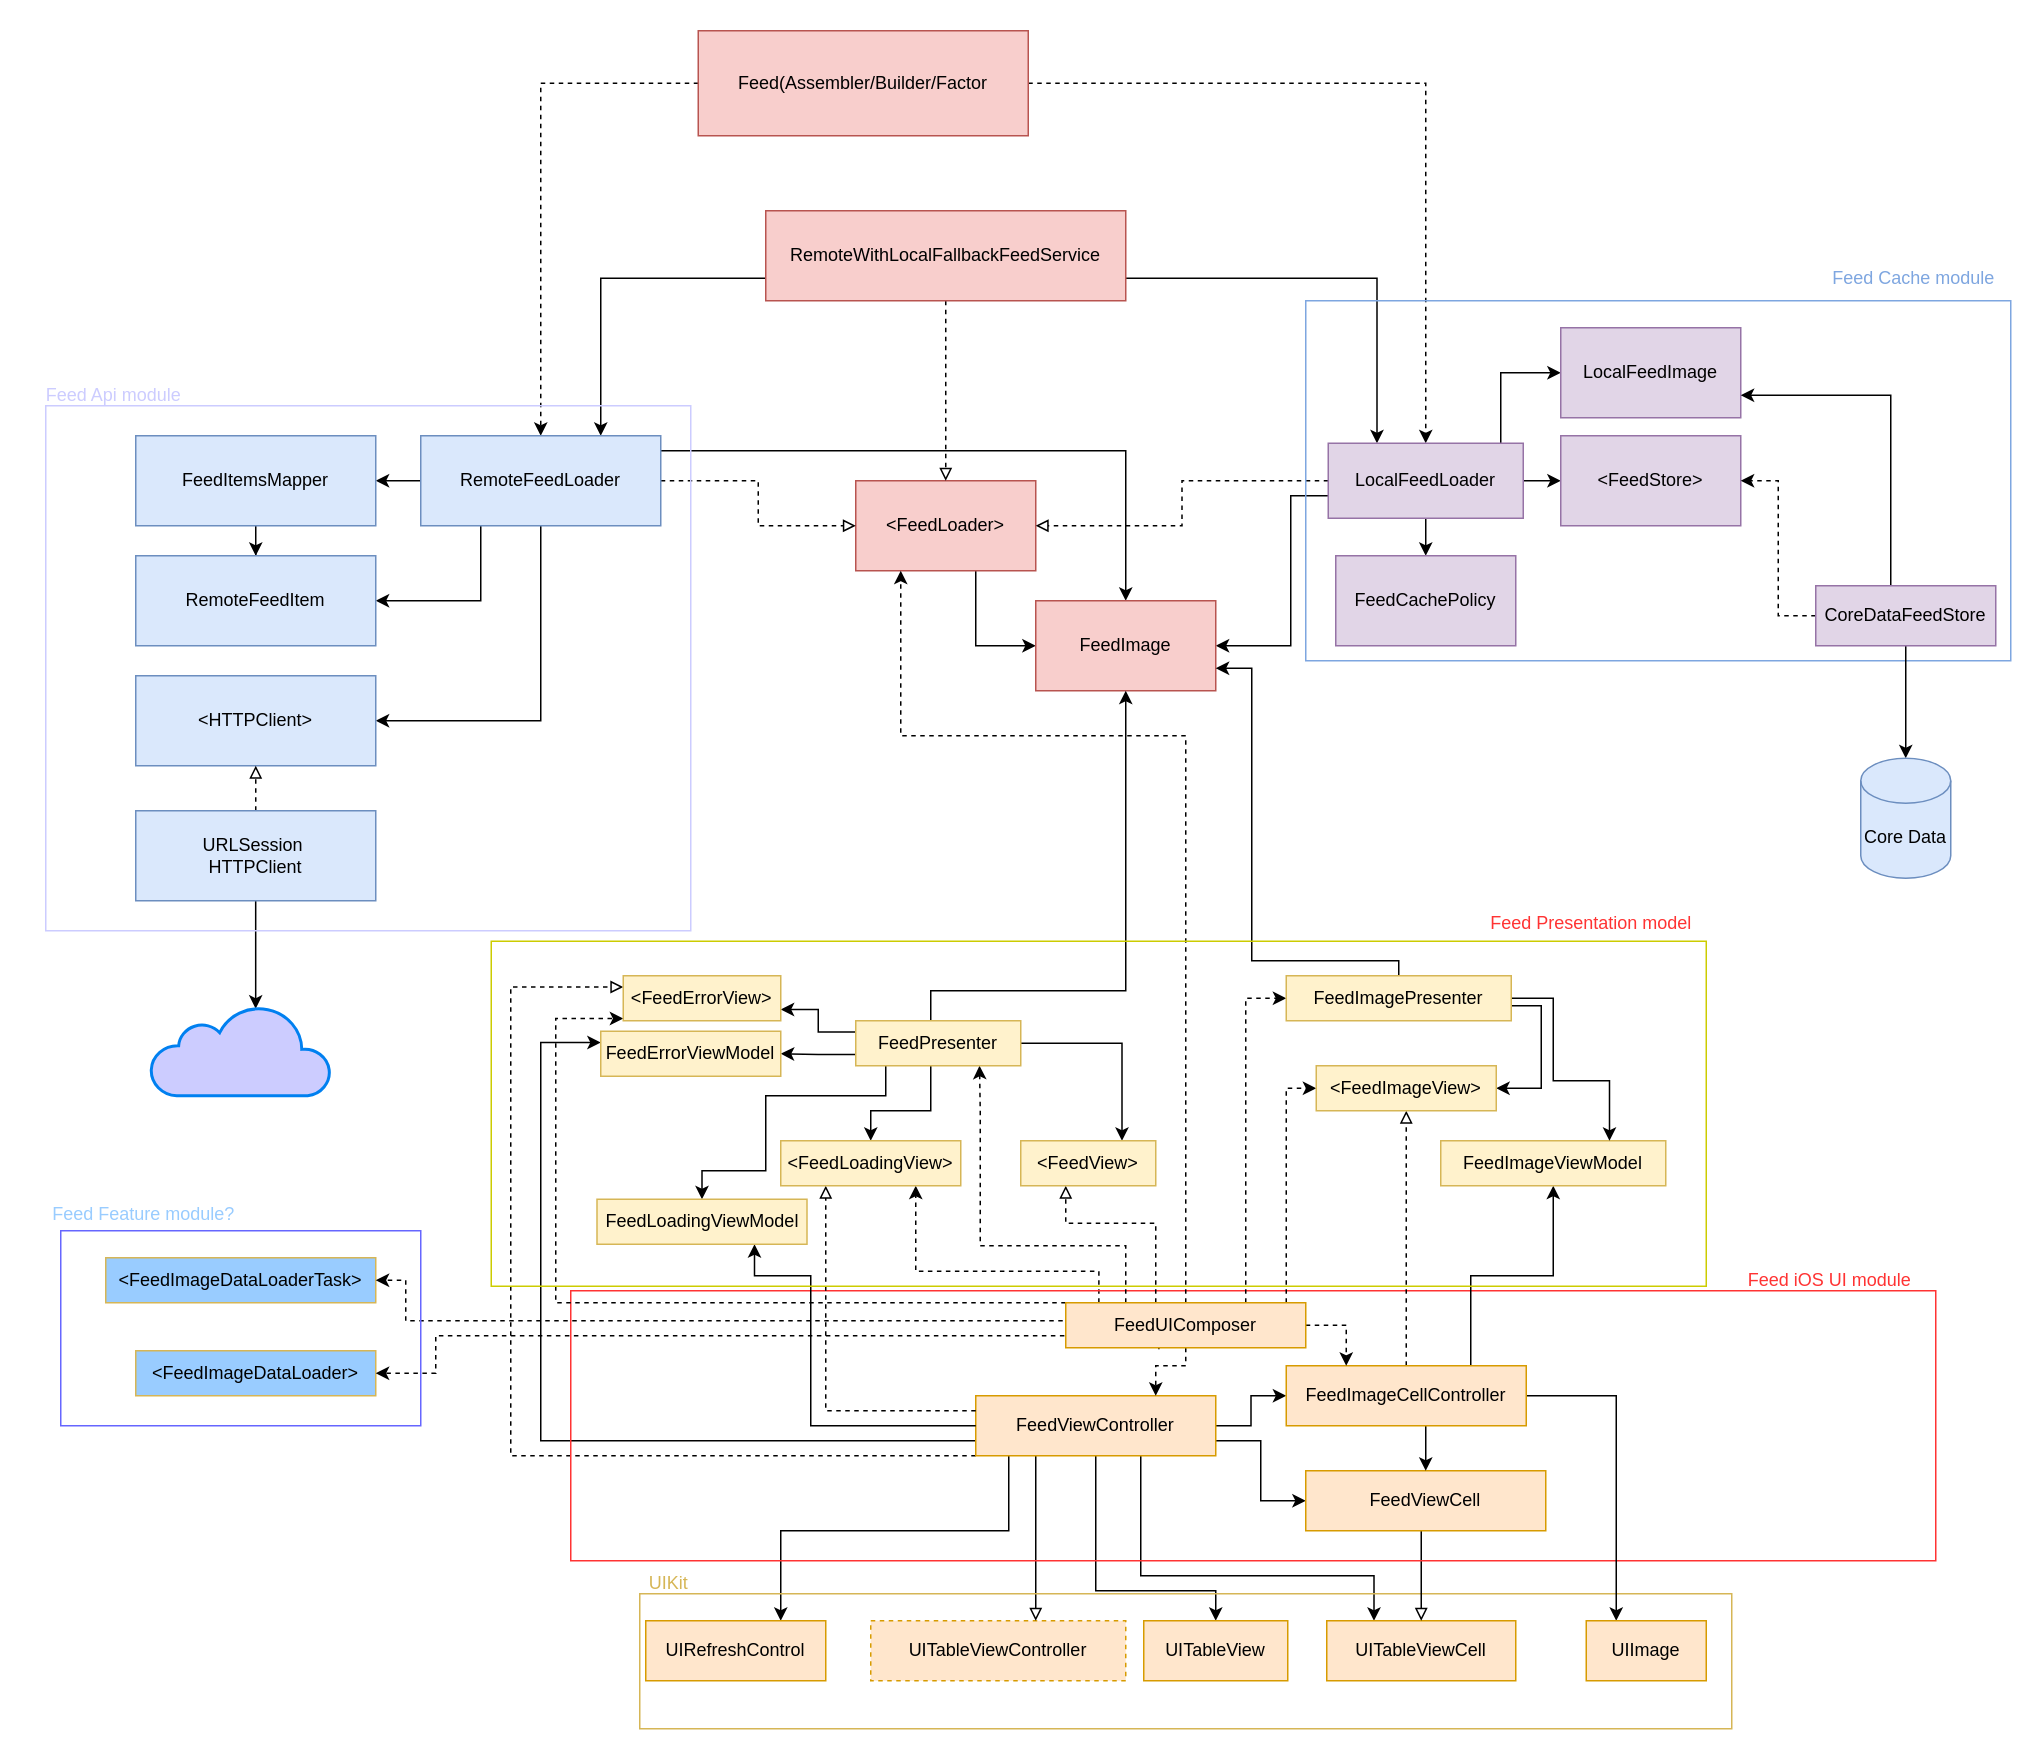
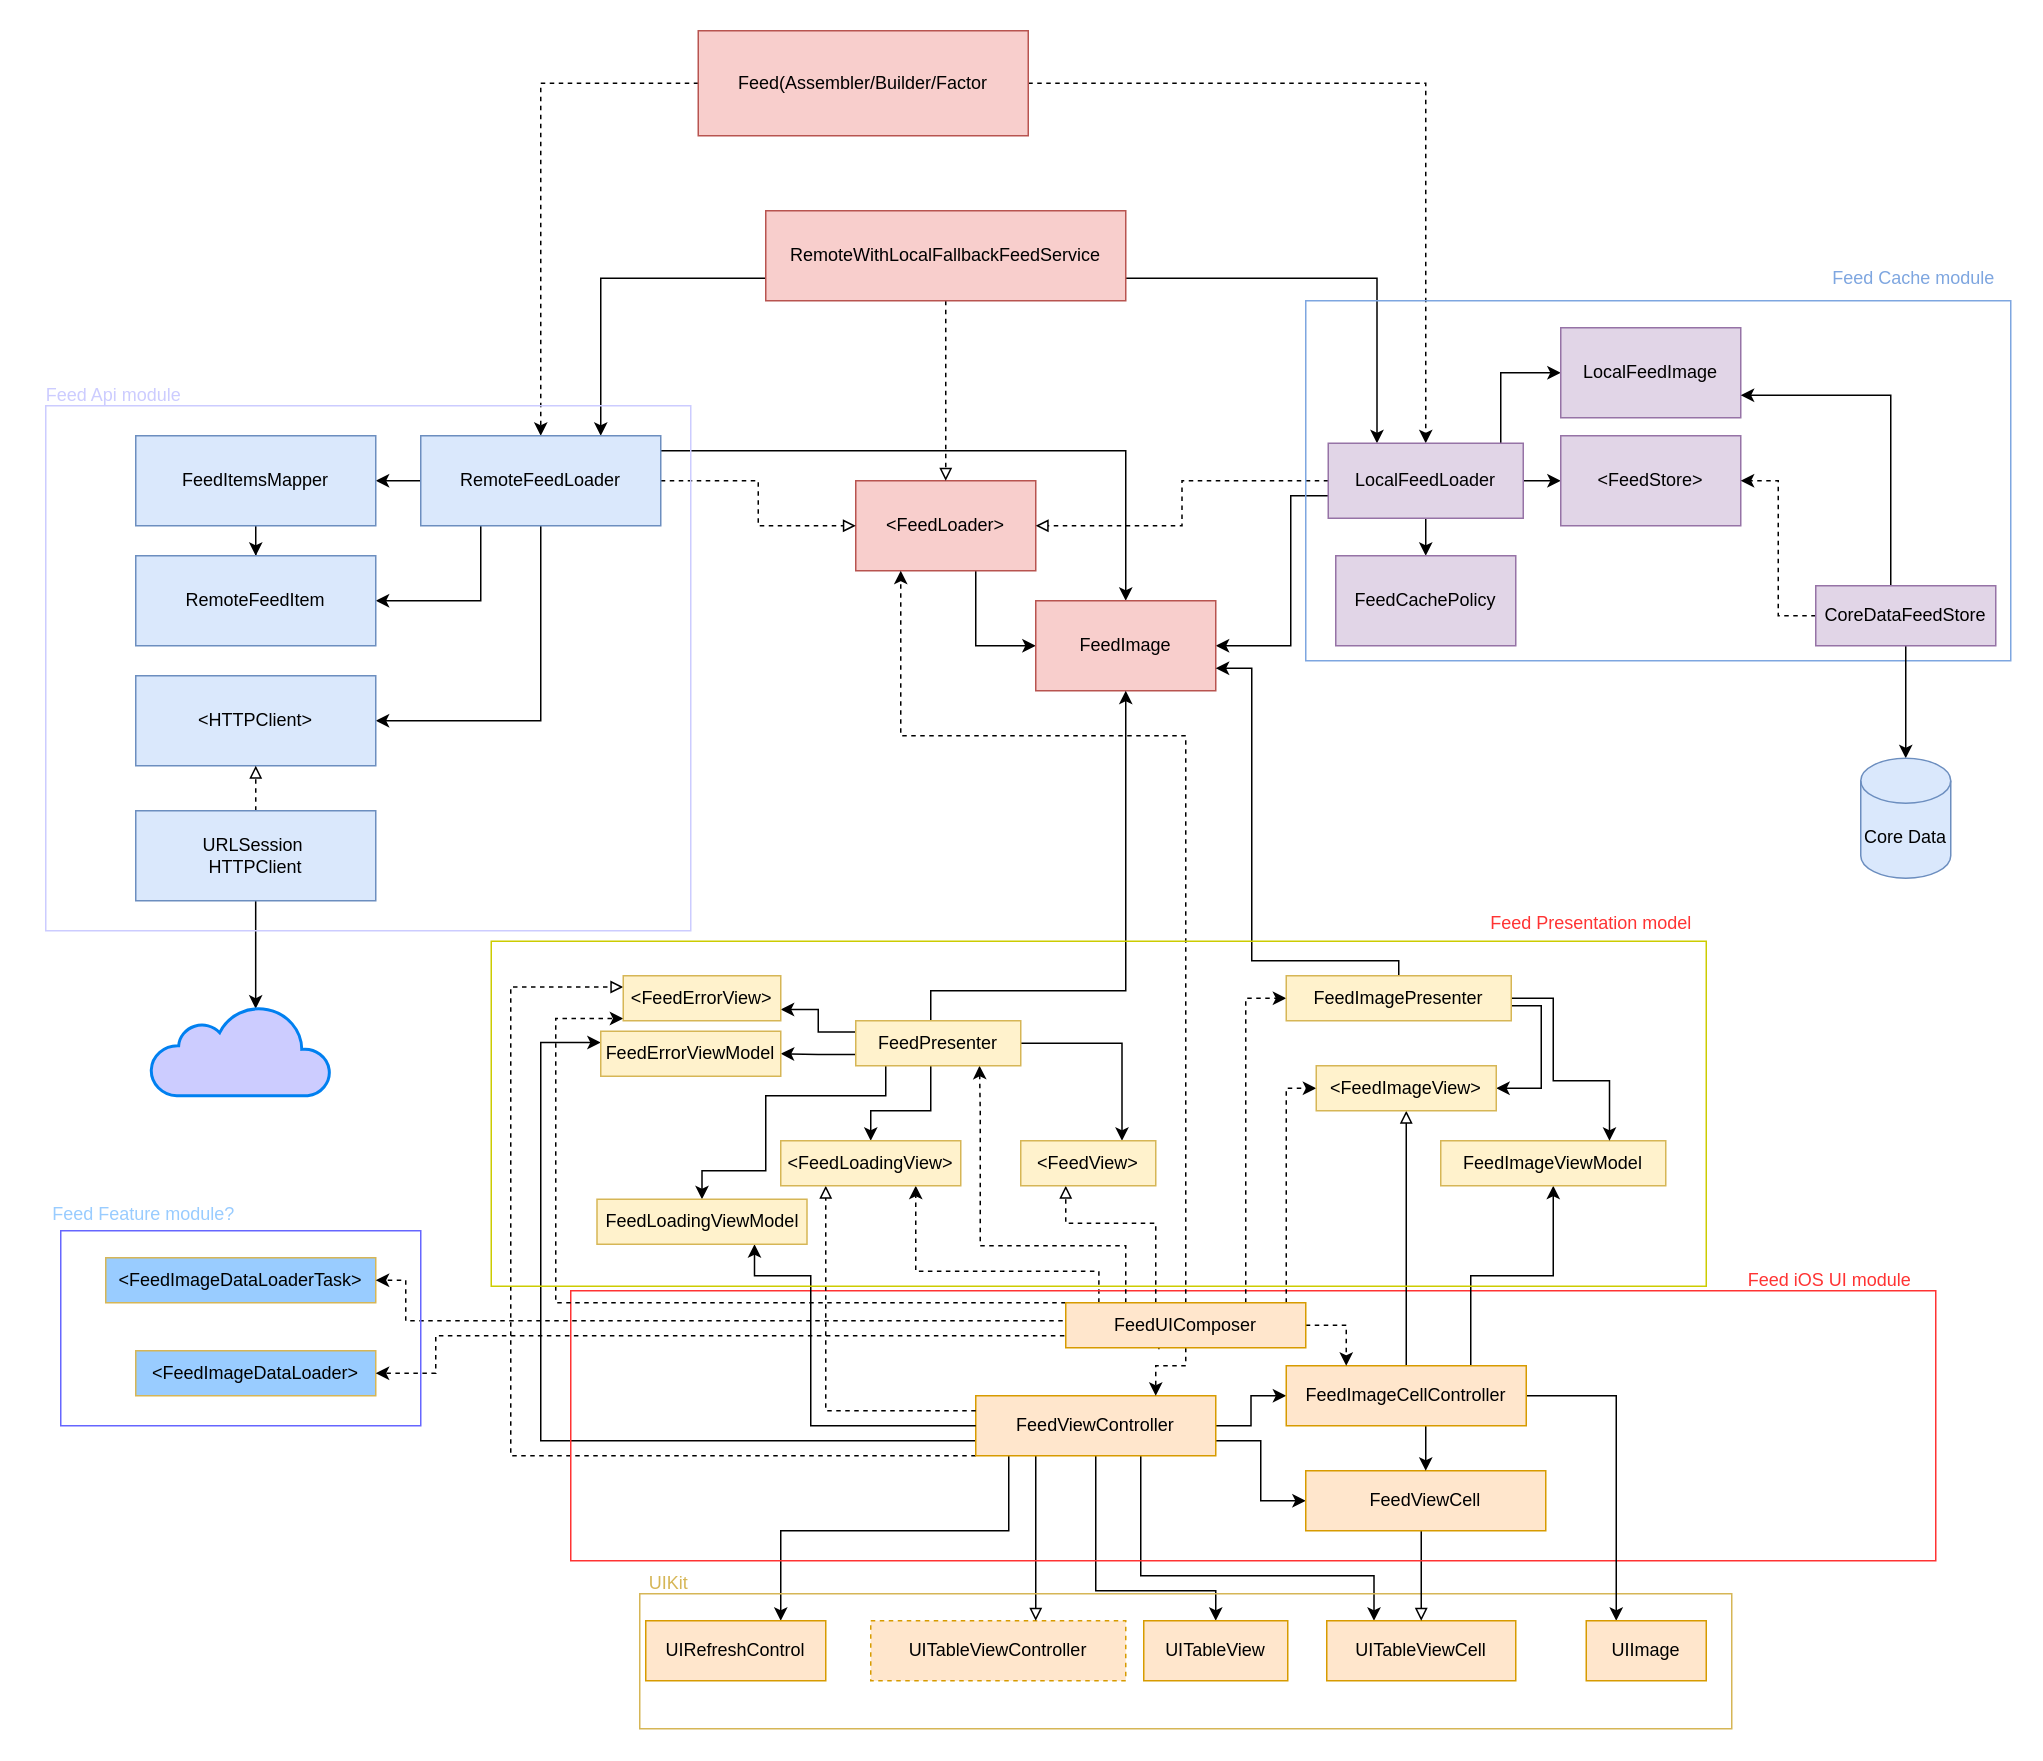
edge "FeedImageCellController" -> "<FeedImageView>": style dashed -> solid
